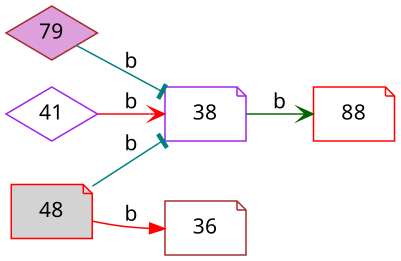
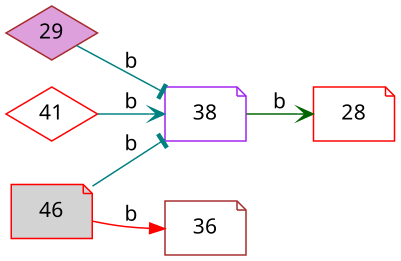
node "79": label "79" -> "29"
node "41": color purple -> red
edge "41" -> "38": color red -> teal
node "88": label "88" -> "28"
node "48": label "48" -> "46"
